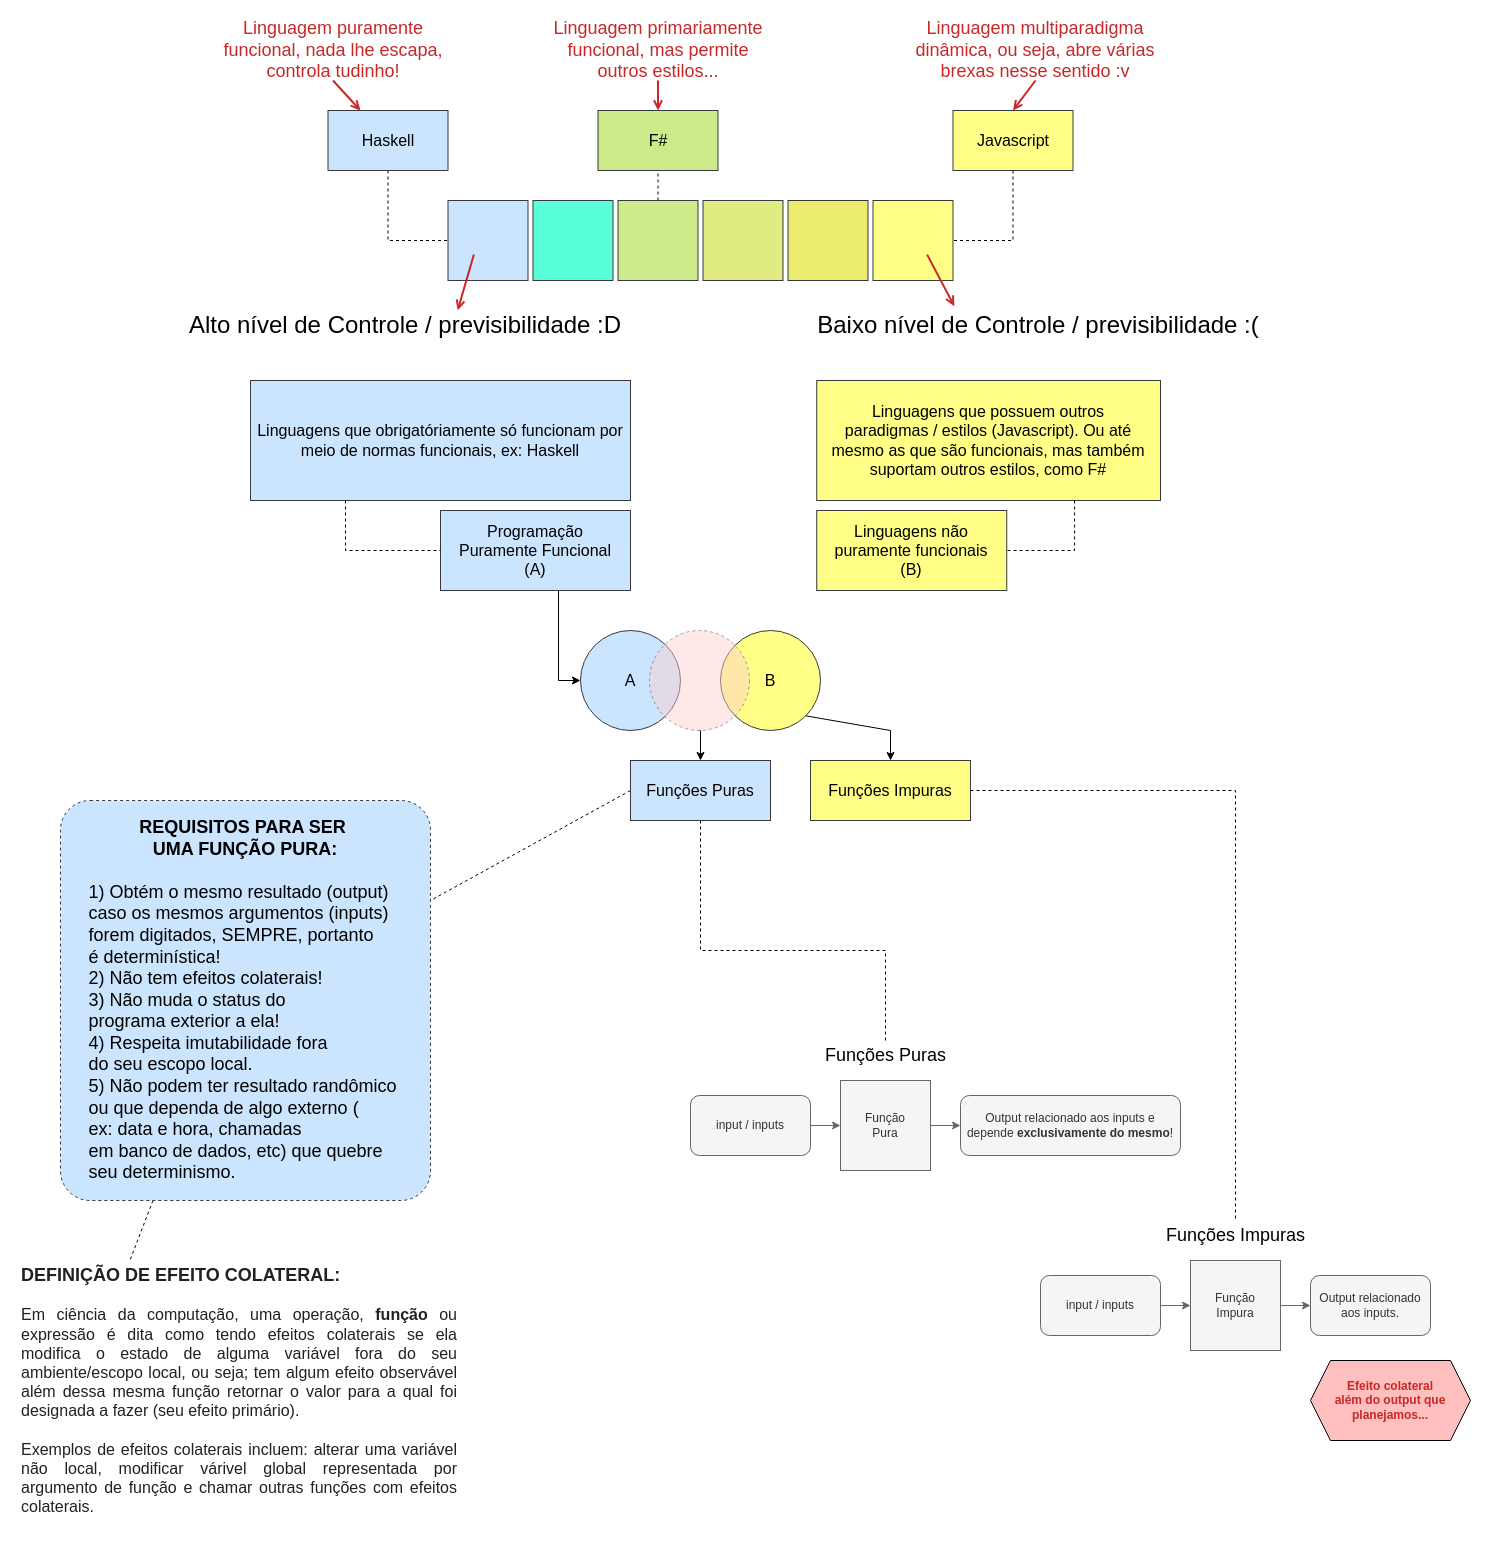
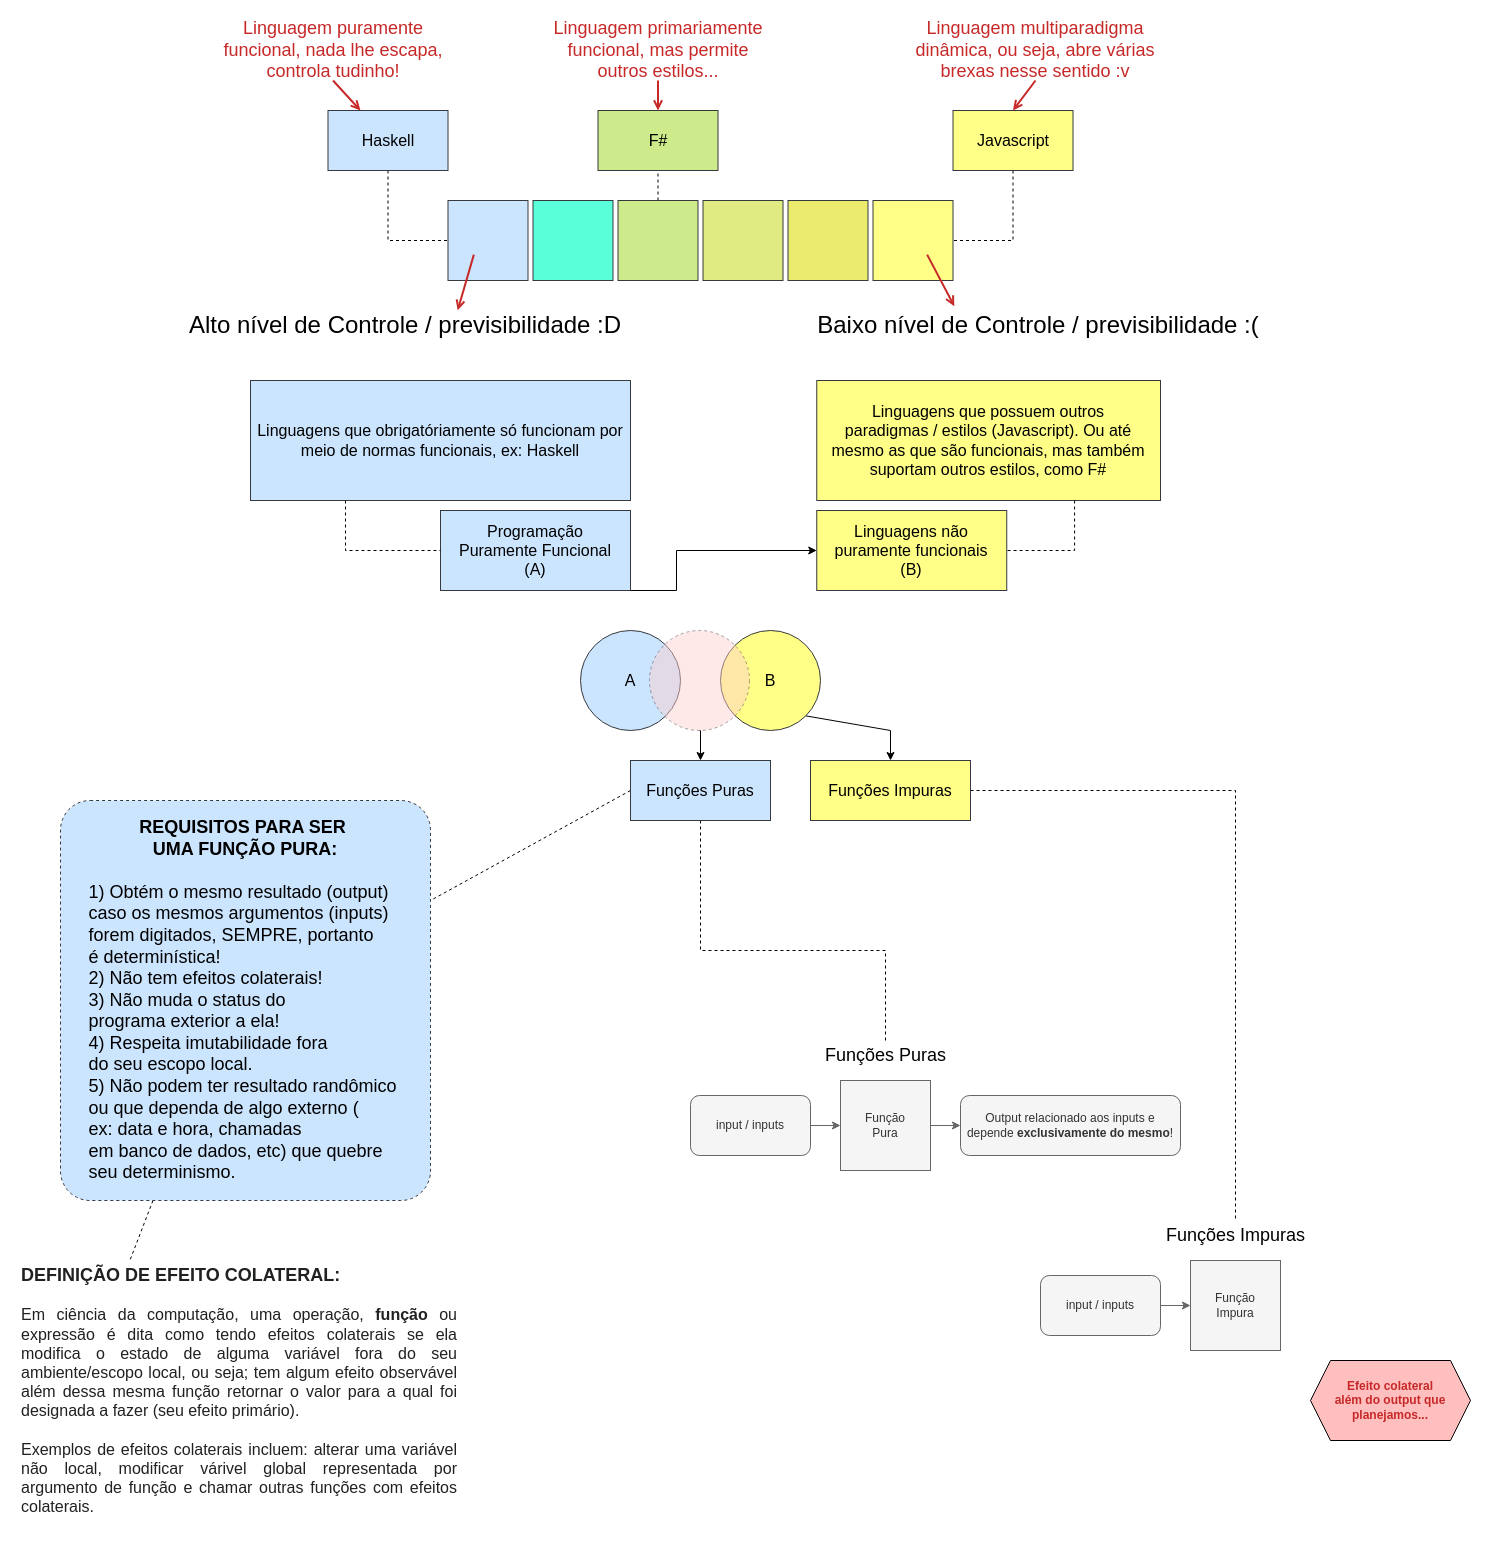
edge "Programação Puramente Funcional (A)" -> "A": now "Programação Puramente Funcional (A)" -> "Linguagens não puramente funcionais (B)"
edge "Função Impura" -> "Output relacionado aos inputs.": removed
node "Output relacionado aos inputs.": removed
